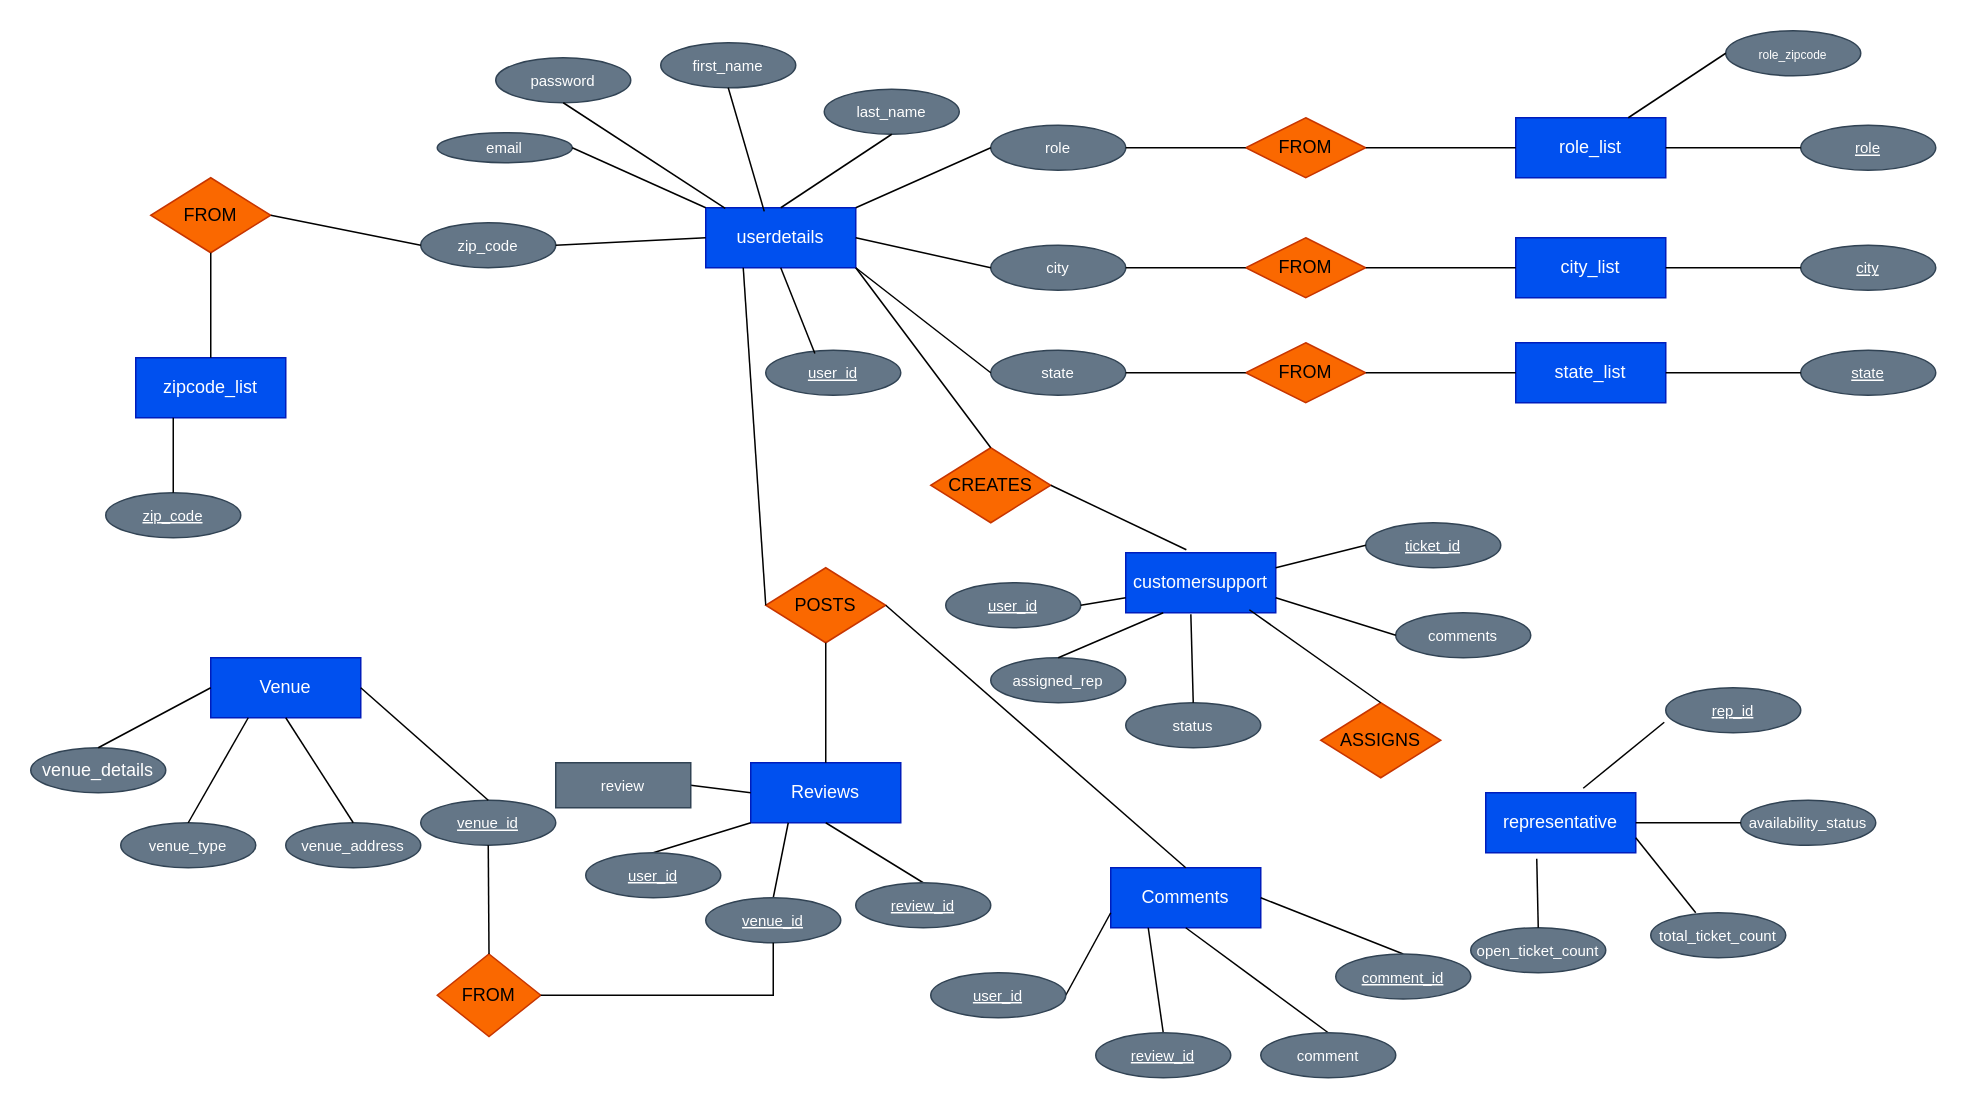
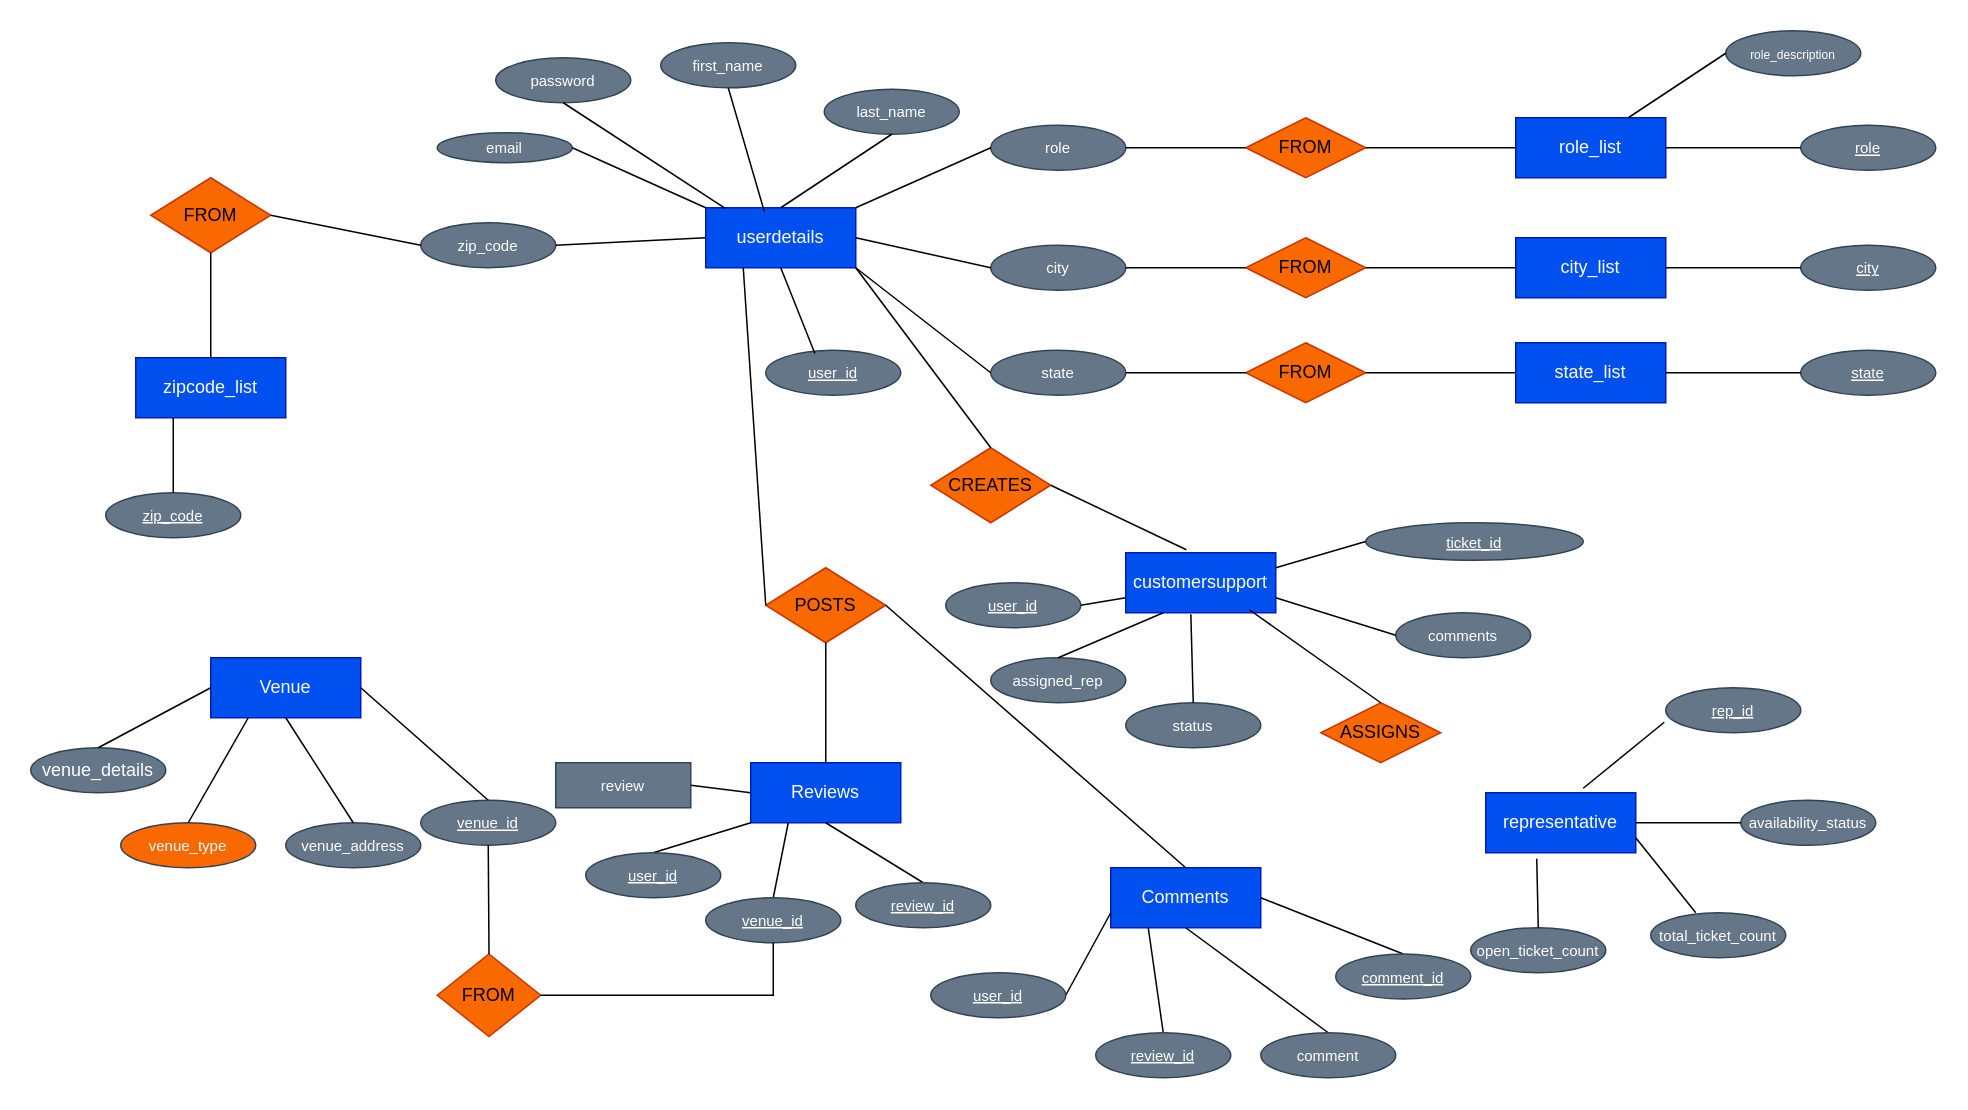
node "role_zipcode": label "role_zipcode" -> "role_description"
node "ticket_id": size 135x45 -> 218x38
node "ASSIGNS": size 120x75 -> 120x60
node "venue_type": fillcolor #647687 -> #fa6800
